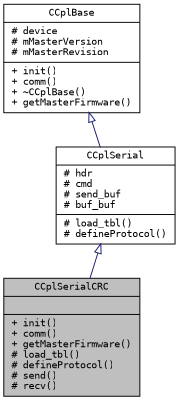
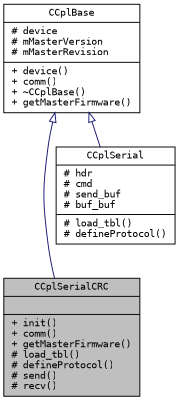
node "CCplBase": text "+ init()" -> "+ device()"
edge "CCplSerialCRC" -> "CCplSerial": now "CCplSerialCRC" -> "CCplBase"
